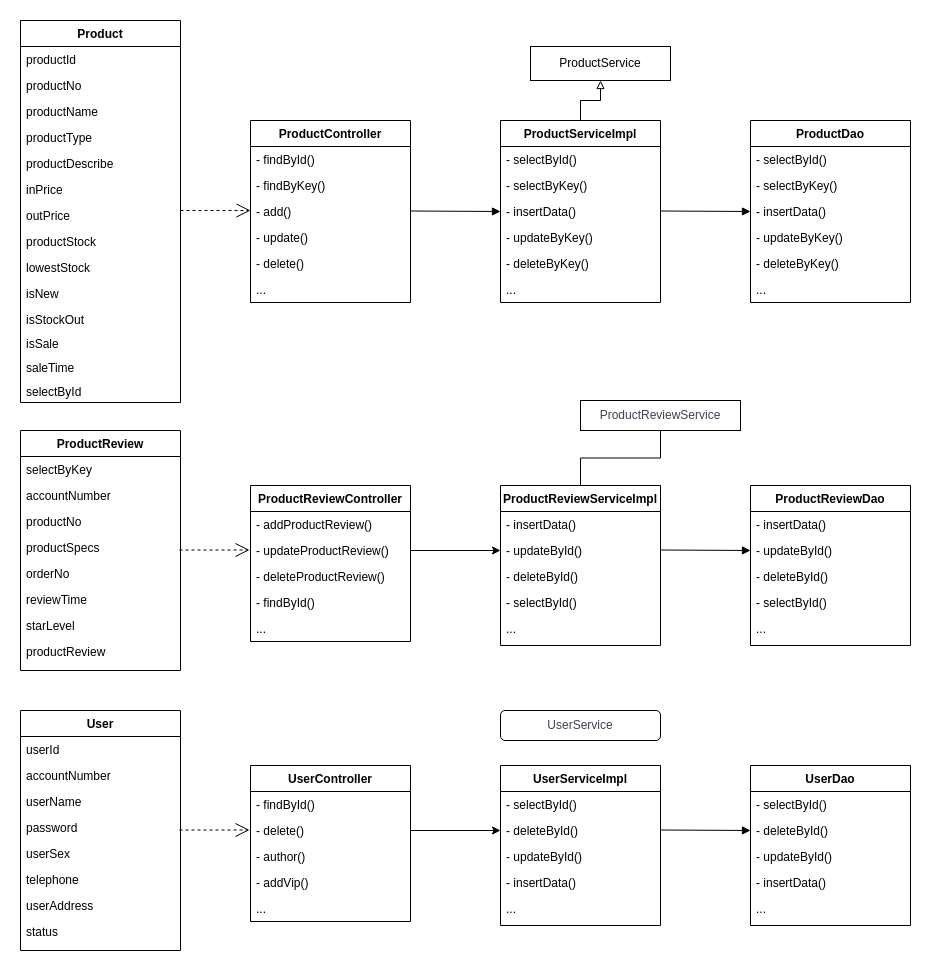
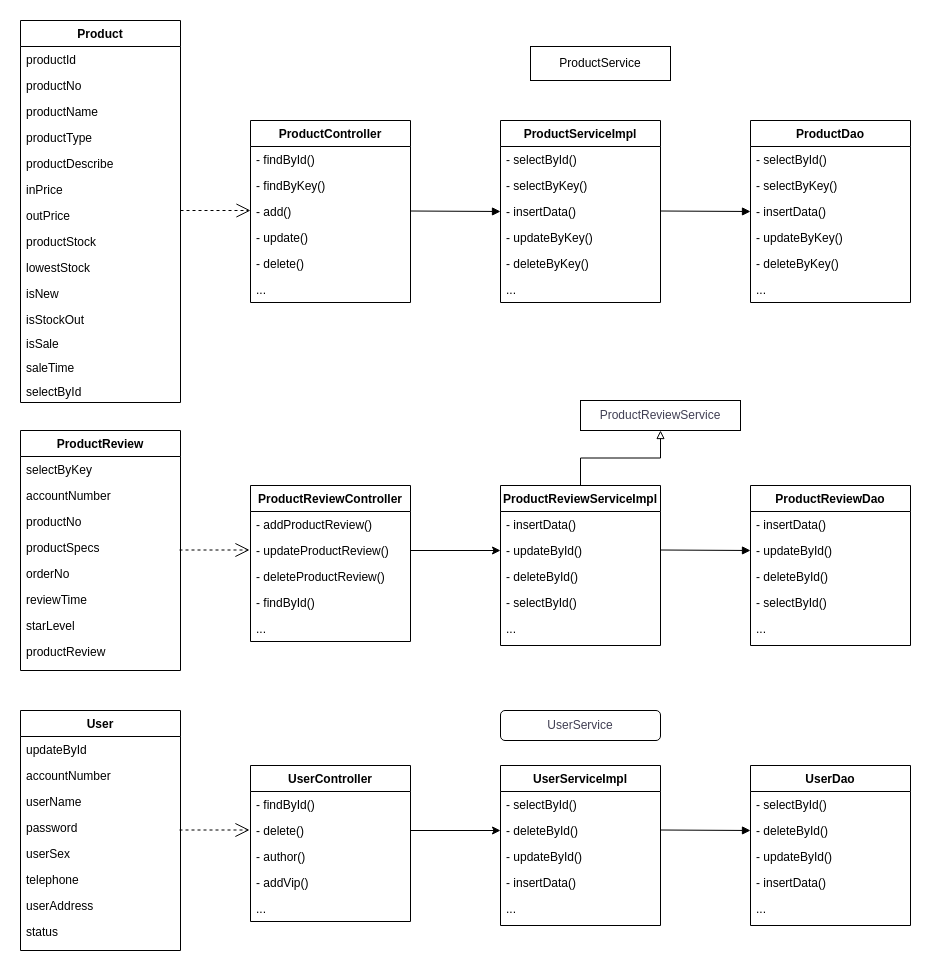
edge "ProductServiceImpl" -> "ProductService": removed
edge "ProductReviewService" -- "ProductReviewServiceImpl": arrowhead none -> block
node "userId": label "userId" -> "updateById"
